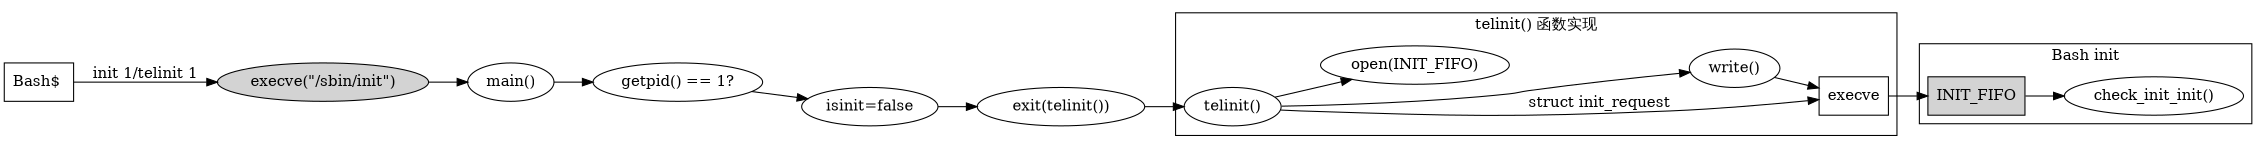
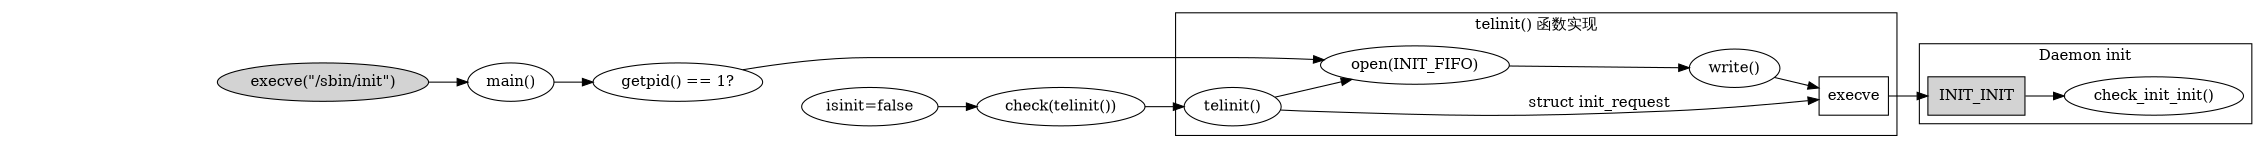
cluster "Bash init": label "Bash init" -> "Daemon init"
node "Bash$": removed
edge "getpid() == 1?" -> "isinit=false": now "getpid() == 1?" -> "open(INIT_FIFO)"
node "INIT_FIFO": label "INIT_FIFO" -> "INIT_INIT"
edge "telinit()" -> "write()": now "open(INIT_FIFO)" -> "write()"
node "exit(telinit())": label "exit(telinit())" -> "check(telinit())"
